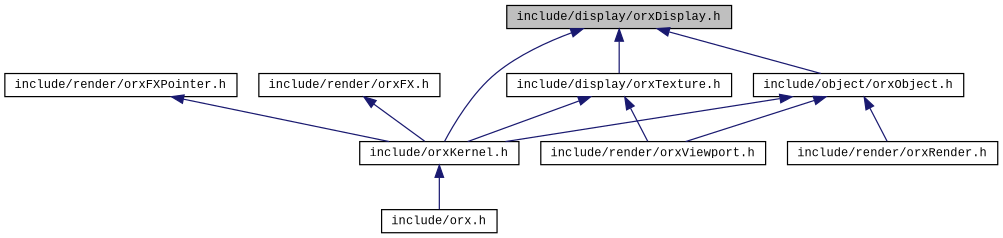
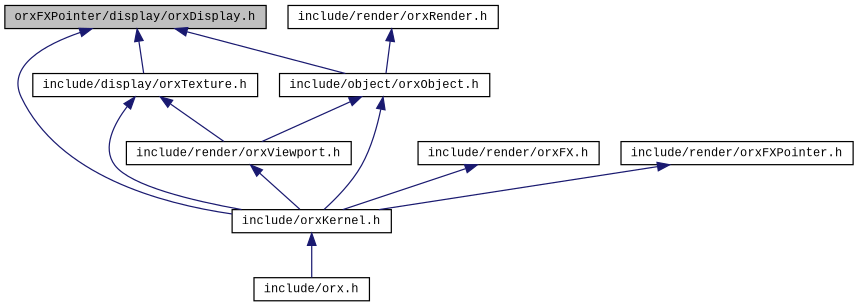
node "include/display/orxDisplay.h": label "include/display/orxDisplay.h" -> "orxFXPointer/display/orxDisplay.h"
edge "include/render/orxRender.h" -> "include/object/orxObject.h": reversed
edge "include/orxKernel.h" -> "include/render/orxViewport.h": added
